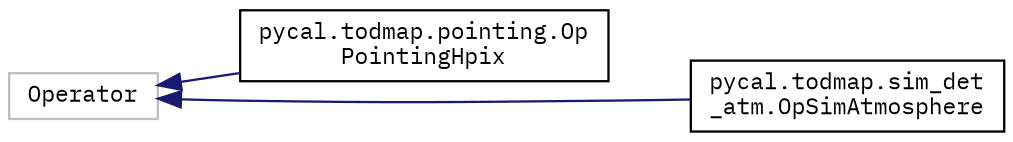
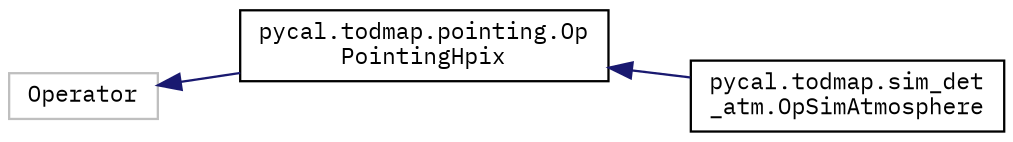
edge "pycal.todmap.sim_det _atm.OpSimAtmosphere" -> "Operator": now "pycal.todmap.sim_det _atm.OpSimAtmosphere" -> "pycal.todmap.pointing.Op PointingHpix"
